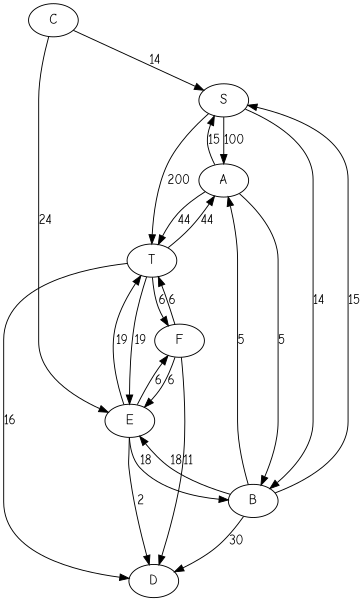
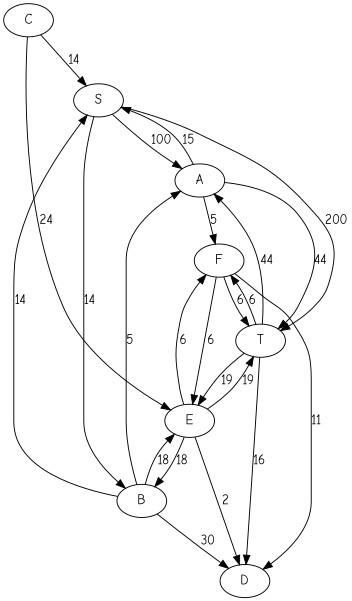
edge "B" -> "S": label "15" -> "14"
edge "A" -> "B": now "A" -> "F"
